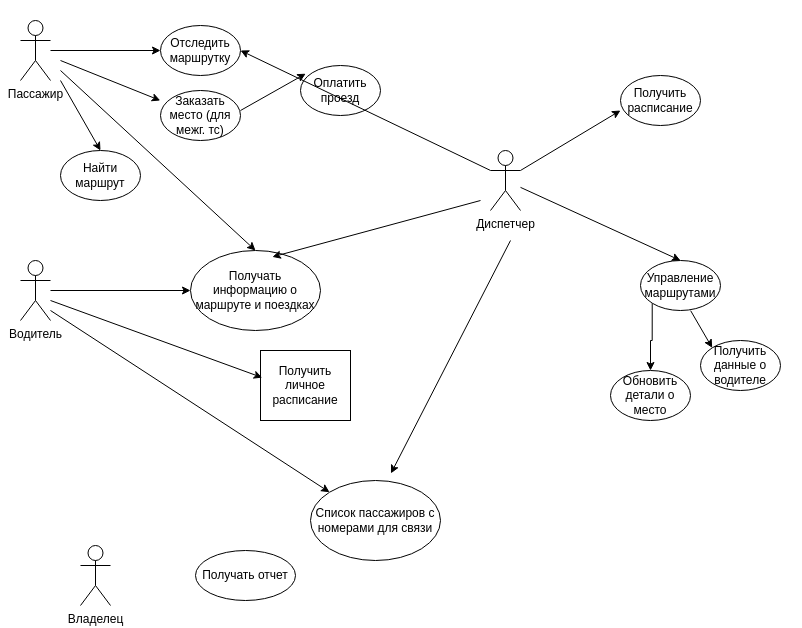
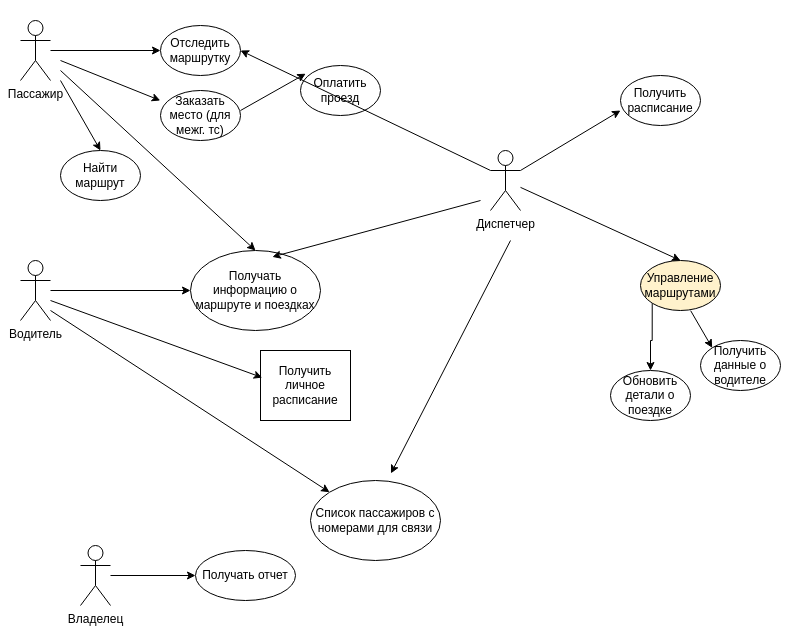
node "Управление маршрутами": fillcolor #ffffff -> #fff2cc
node "Обновить детали о место": label "Обновить детали о место" -> "Обновить детали о поездке"
edge "Владелец" -> "Получать отчет": added
